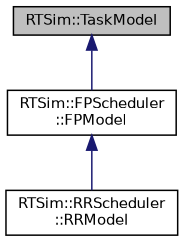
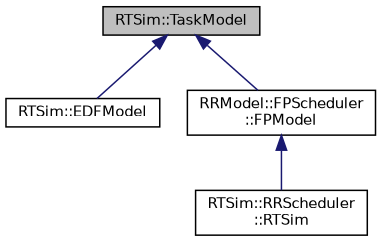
node "RTSim::EDFModel": added
node "RTSim::FPScheduler ::FPModel": label "RTSim::FPScheduler ::FPModel" -> "RRModel::FPScheduler ::FPModel"
node "RTSim::RRScheduler ::RRModel": label "RTSim::RRScheduler ::RRModel" -> "RTSim::RRScheduler ::RTSim"
